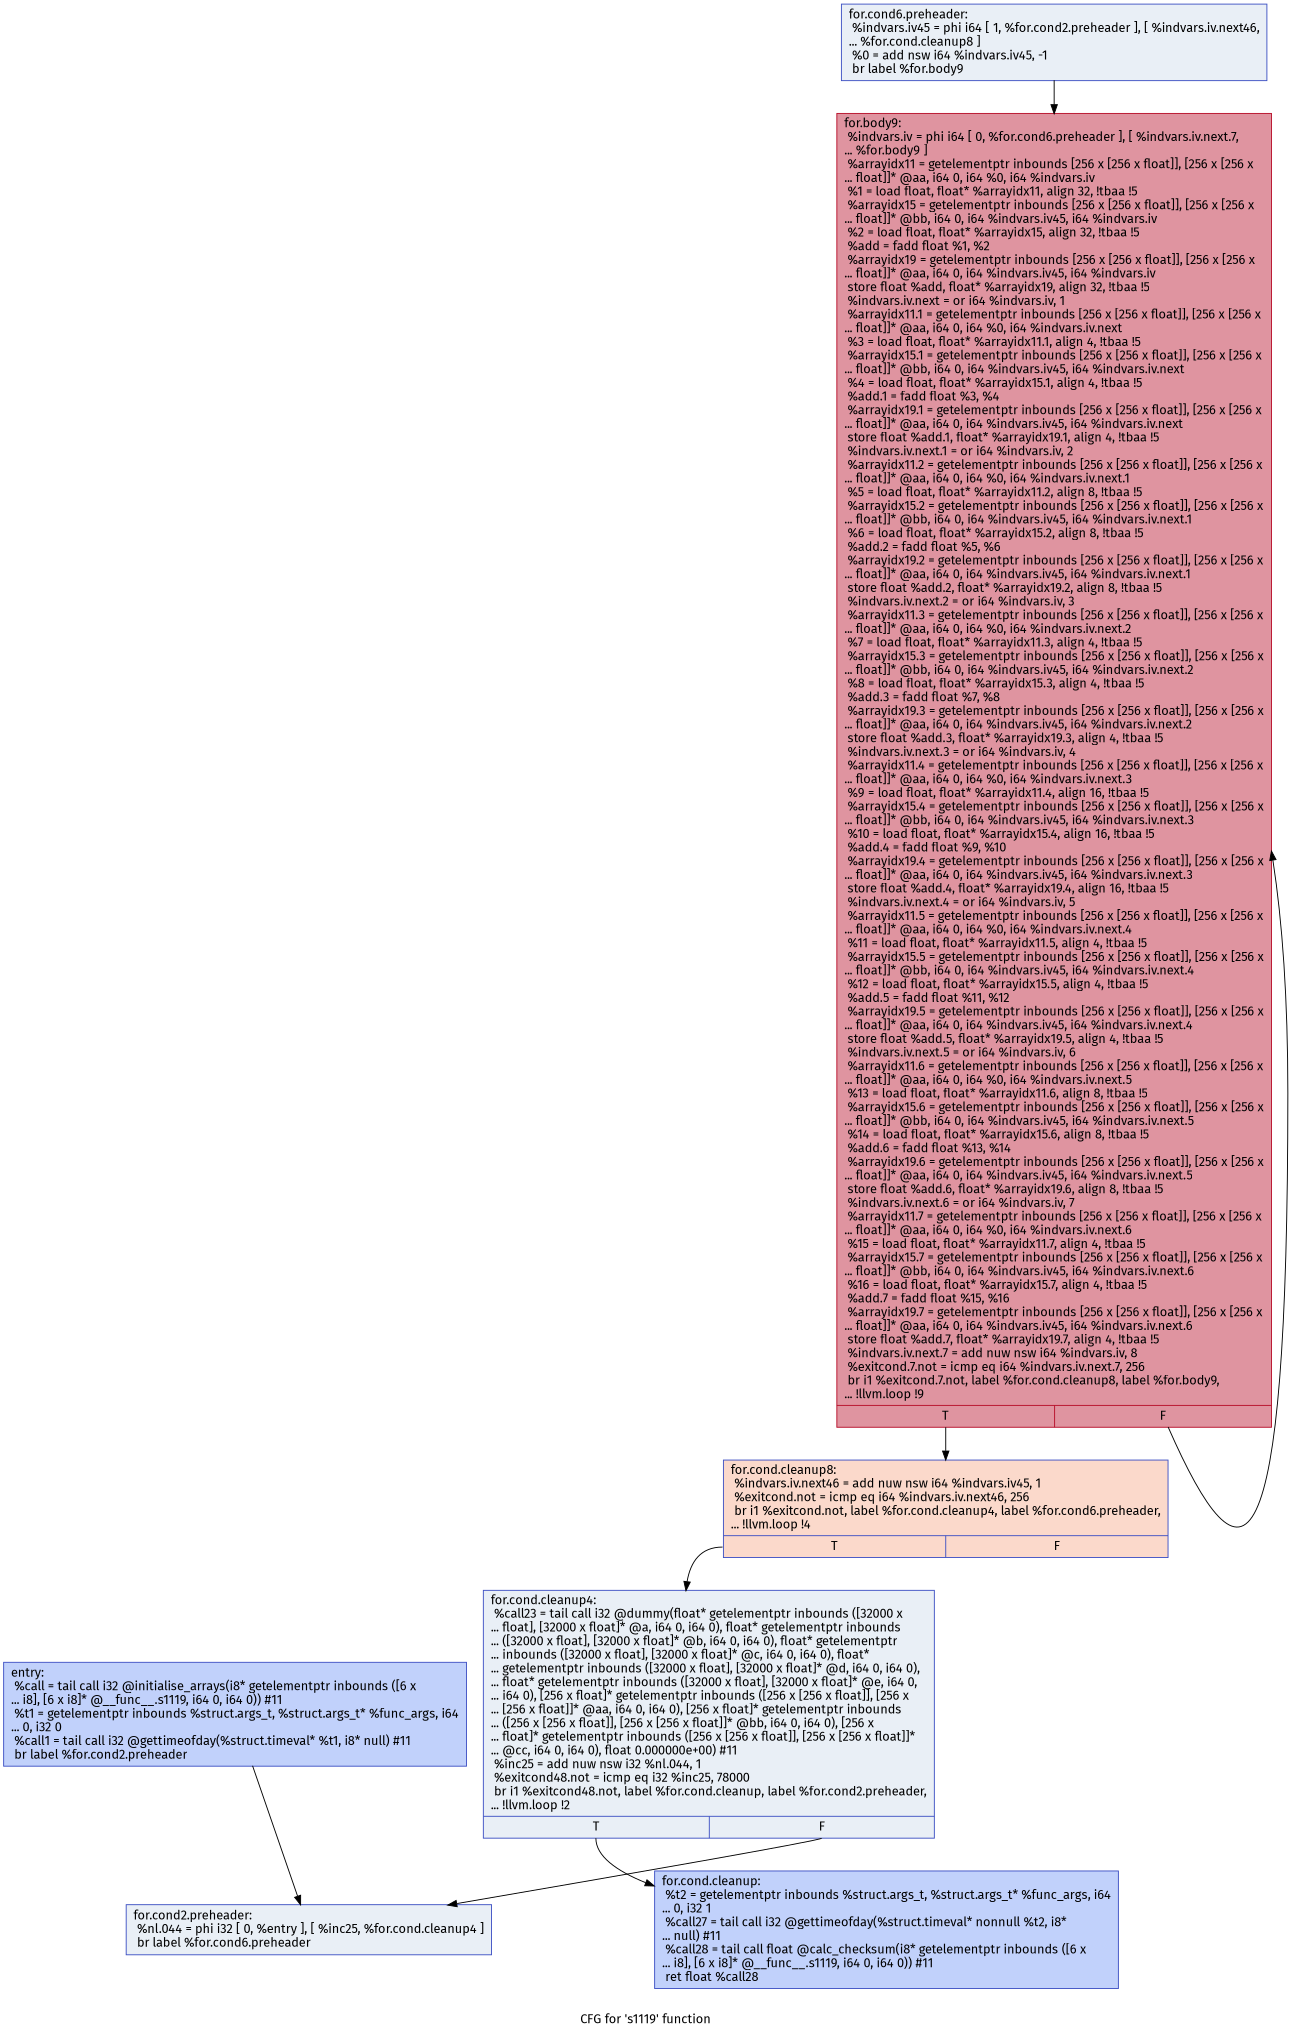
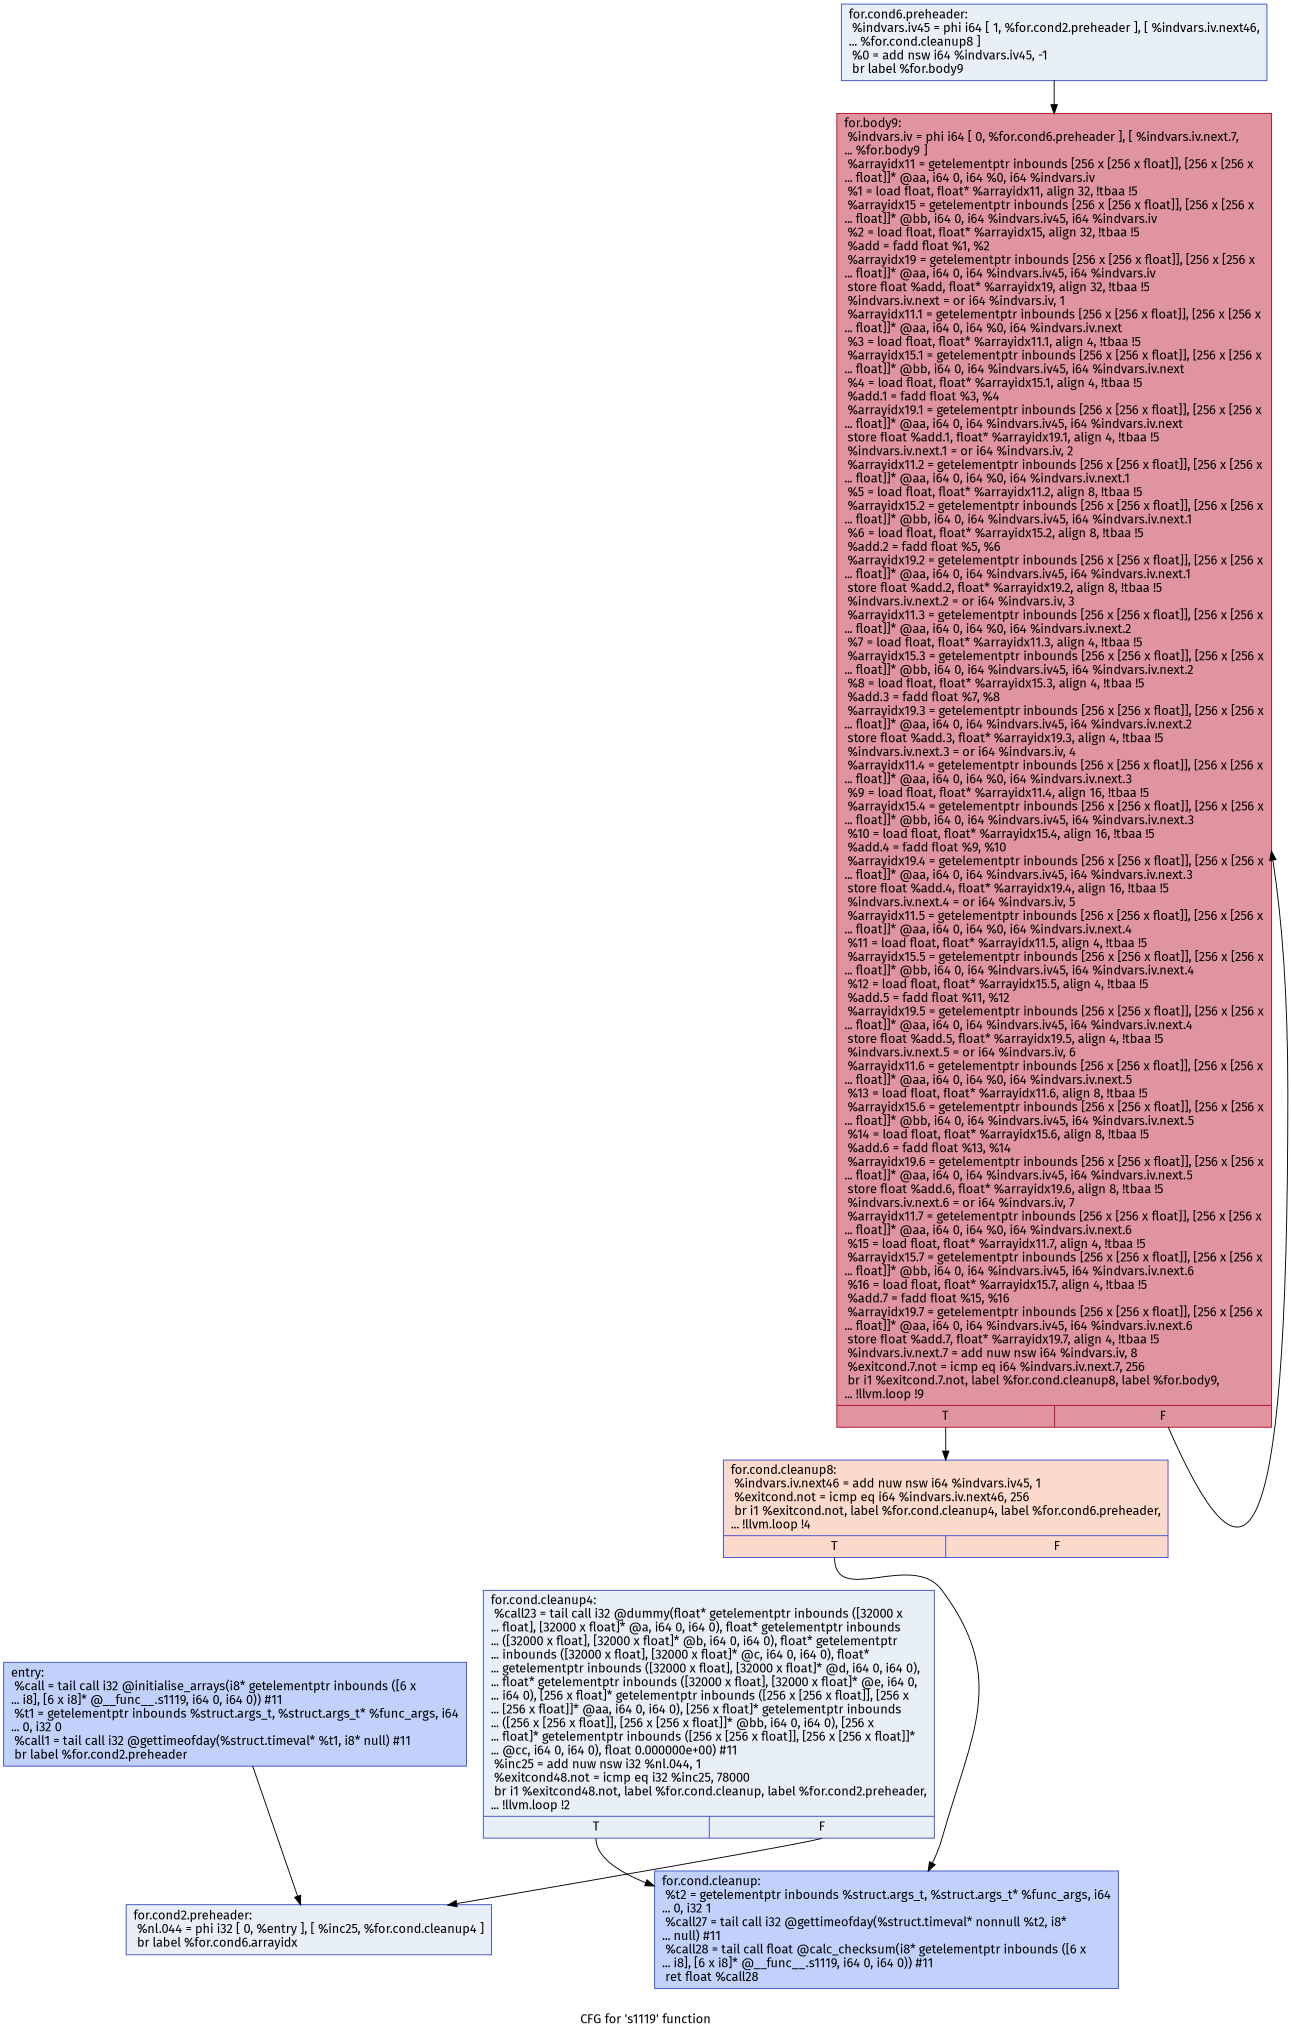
edge "for.cond.cleanup8:" -> "for.cond.cleanup4:": now "for.cond.cleanup8:" -> "for.cond.cleanup:"
node "for.cond2.preheader:": text "br label %for.cond6.preheader" -> "br label %for.cond6.arrayidx"
